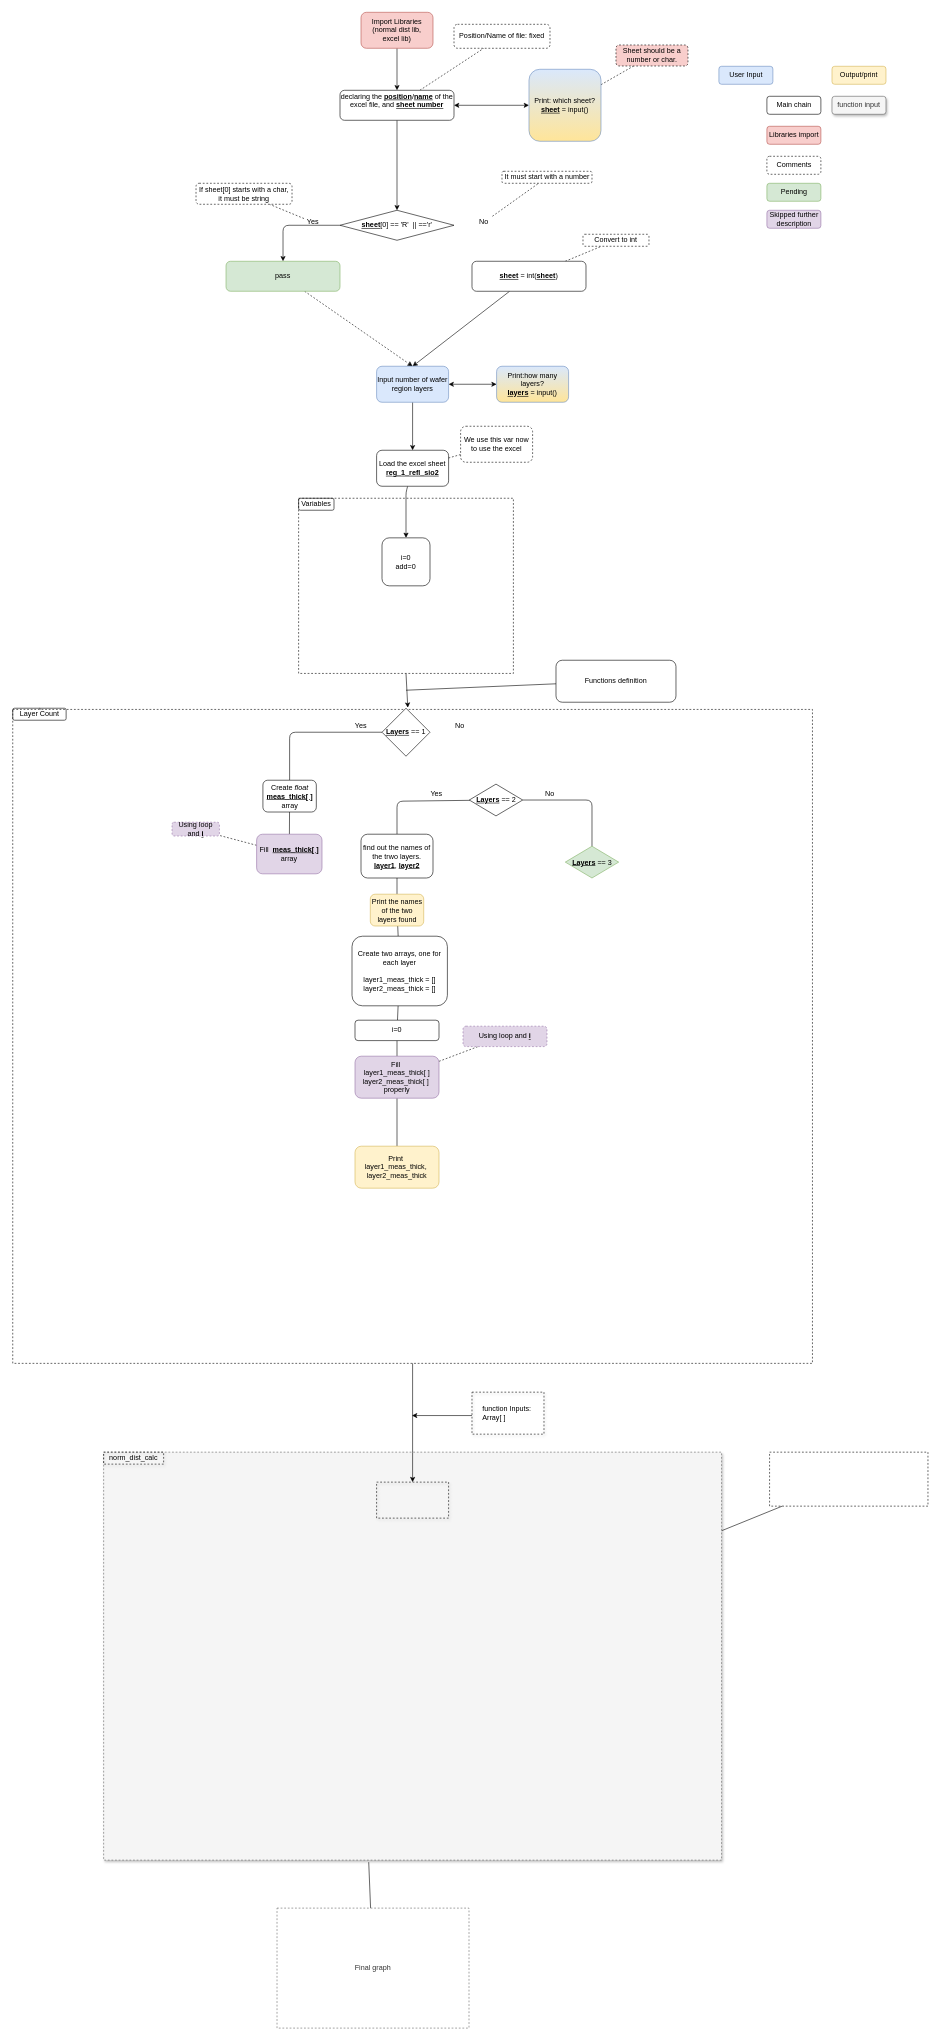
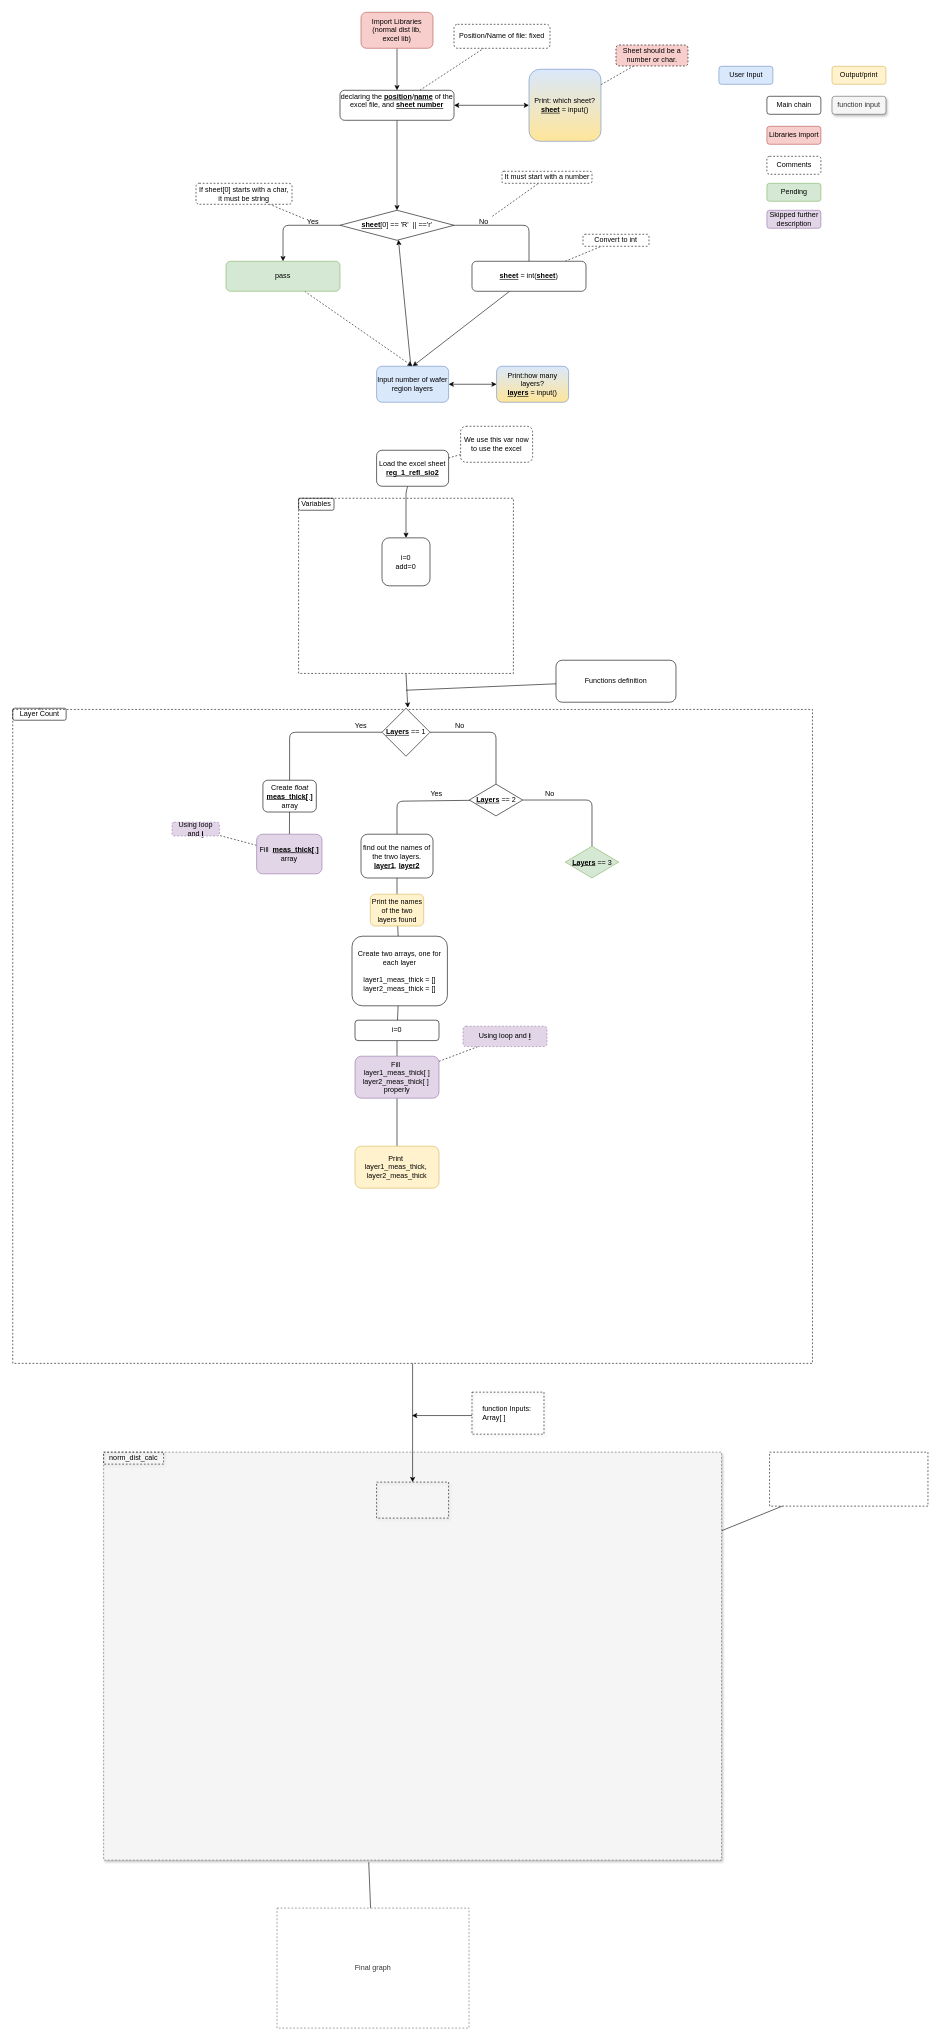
edge "sheet[0] == 'R' || =='r'" -- "sheet = int(sheet)": added
edge "Input number of wafer region layers" -> "Load the excel sheet reg_1_refl_sio2": now "Input number of wafer region layers" -> "sheet[0] == 'R' || =='r'"
edge "Layers == 1" -- "Layers == 2": added
